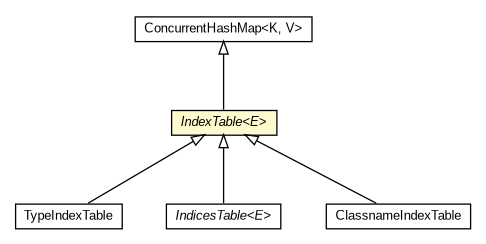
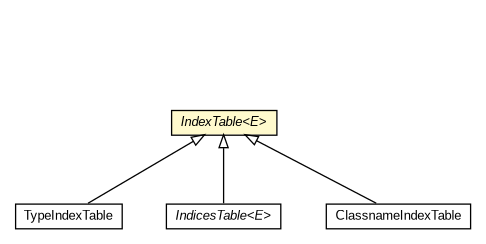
node "ConcurrentHashMap<K, V>": removed
